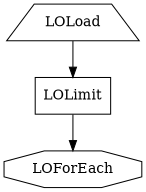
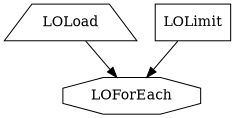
edge "LOLoad" -> "LOLimit": now "LOLoad" -> "LOForEach"
